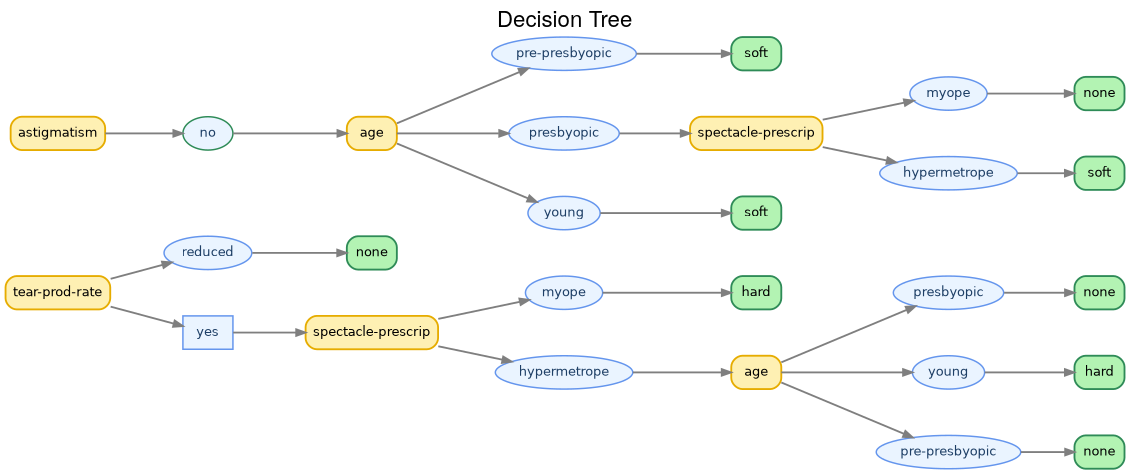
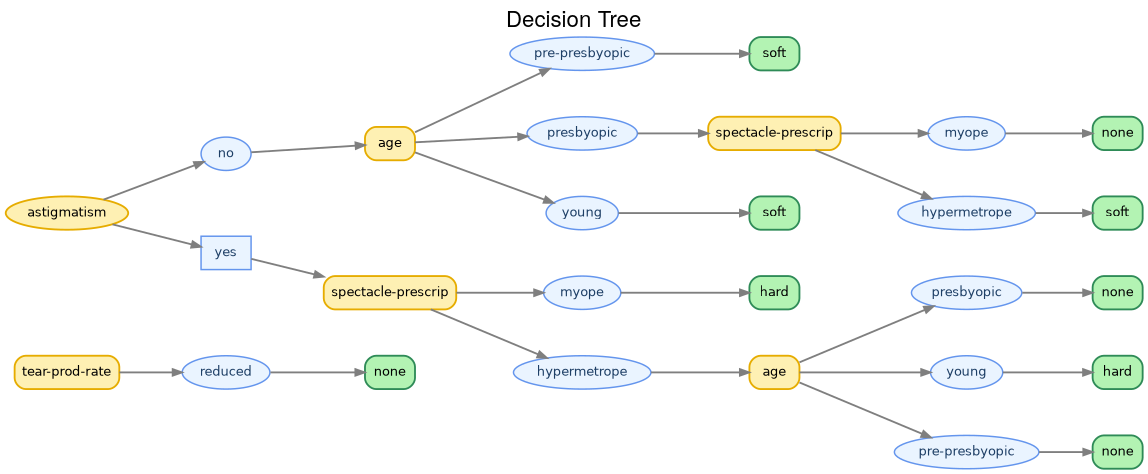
node "astigmatism": shape box -> ellipse
node "no": color #2e8b57 -> #6495ed
edge "tear-prod-rate" -> "yes": now "astigmatism" -> "yes"
